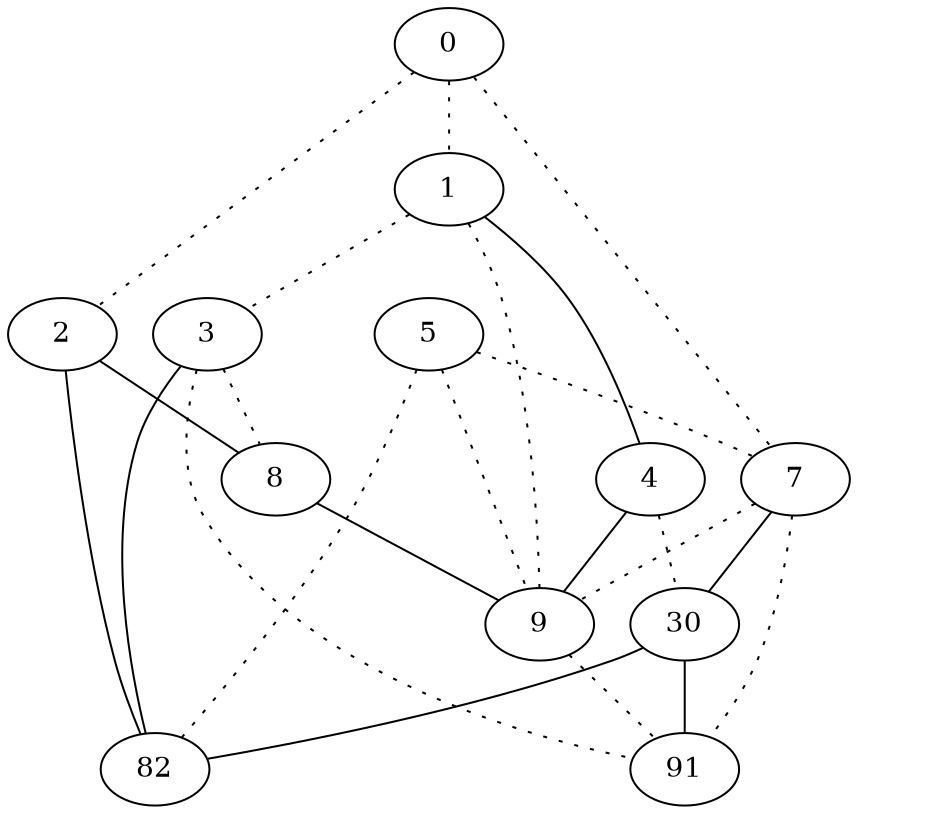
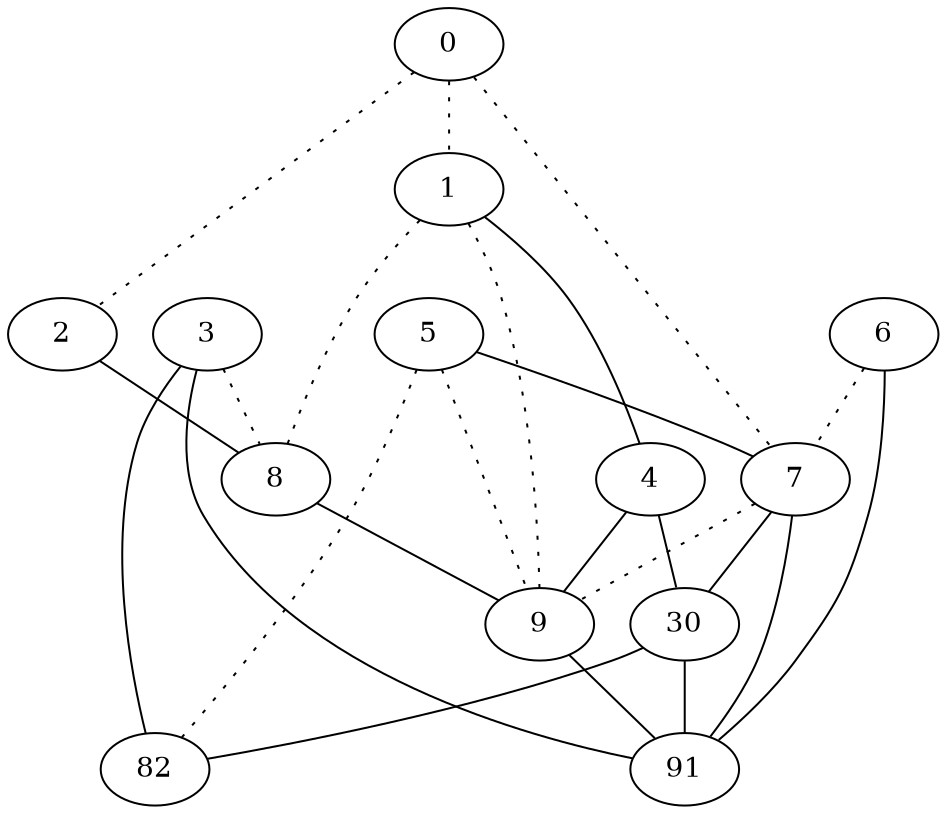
edge "1" -- "3": now "1" -- "8"
node "6": added
edge "5" -- "7": style dotted -> solid
edge "4" -- "30": style dotted -> solid
edge "2" -- "82": removed
edge "7" -- "91": style dotted -> solid
edge "3" -- "91": style dotted -> solid
edge "9" -- "91": style dotted -> solid
